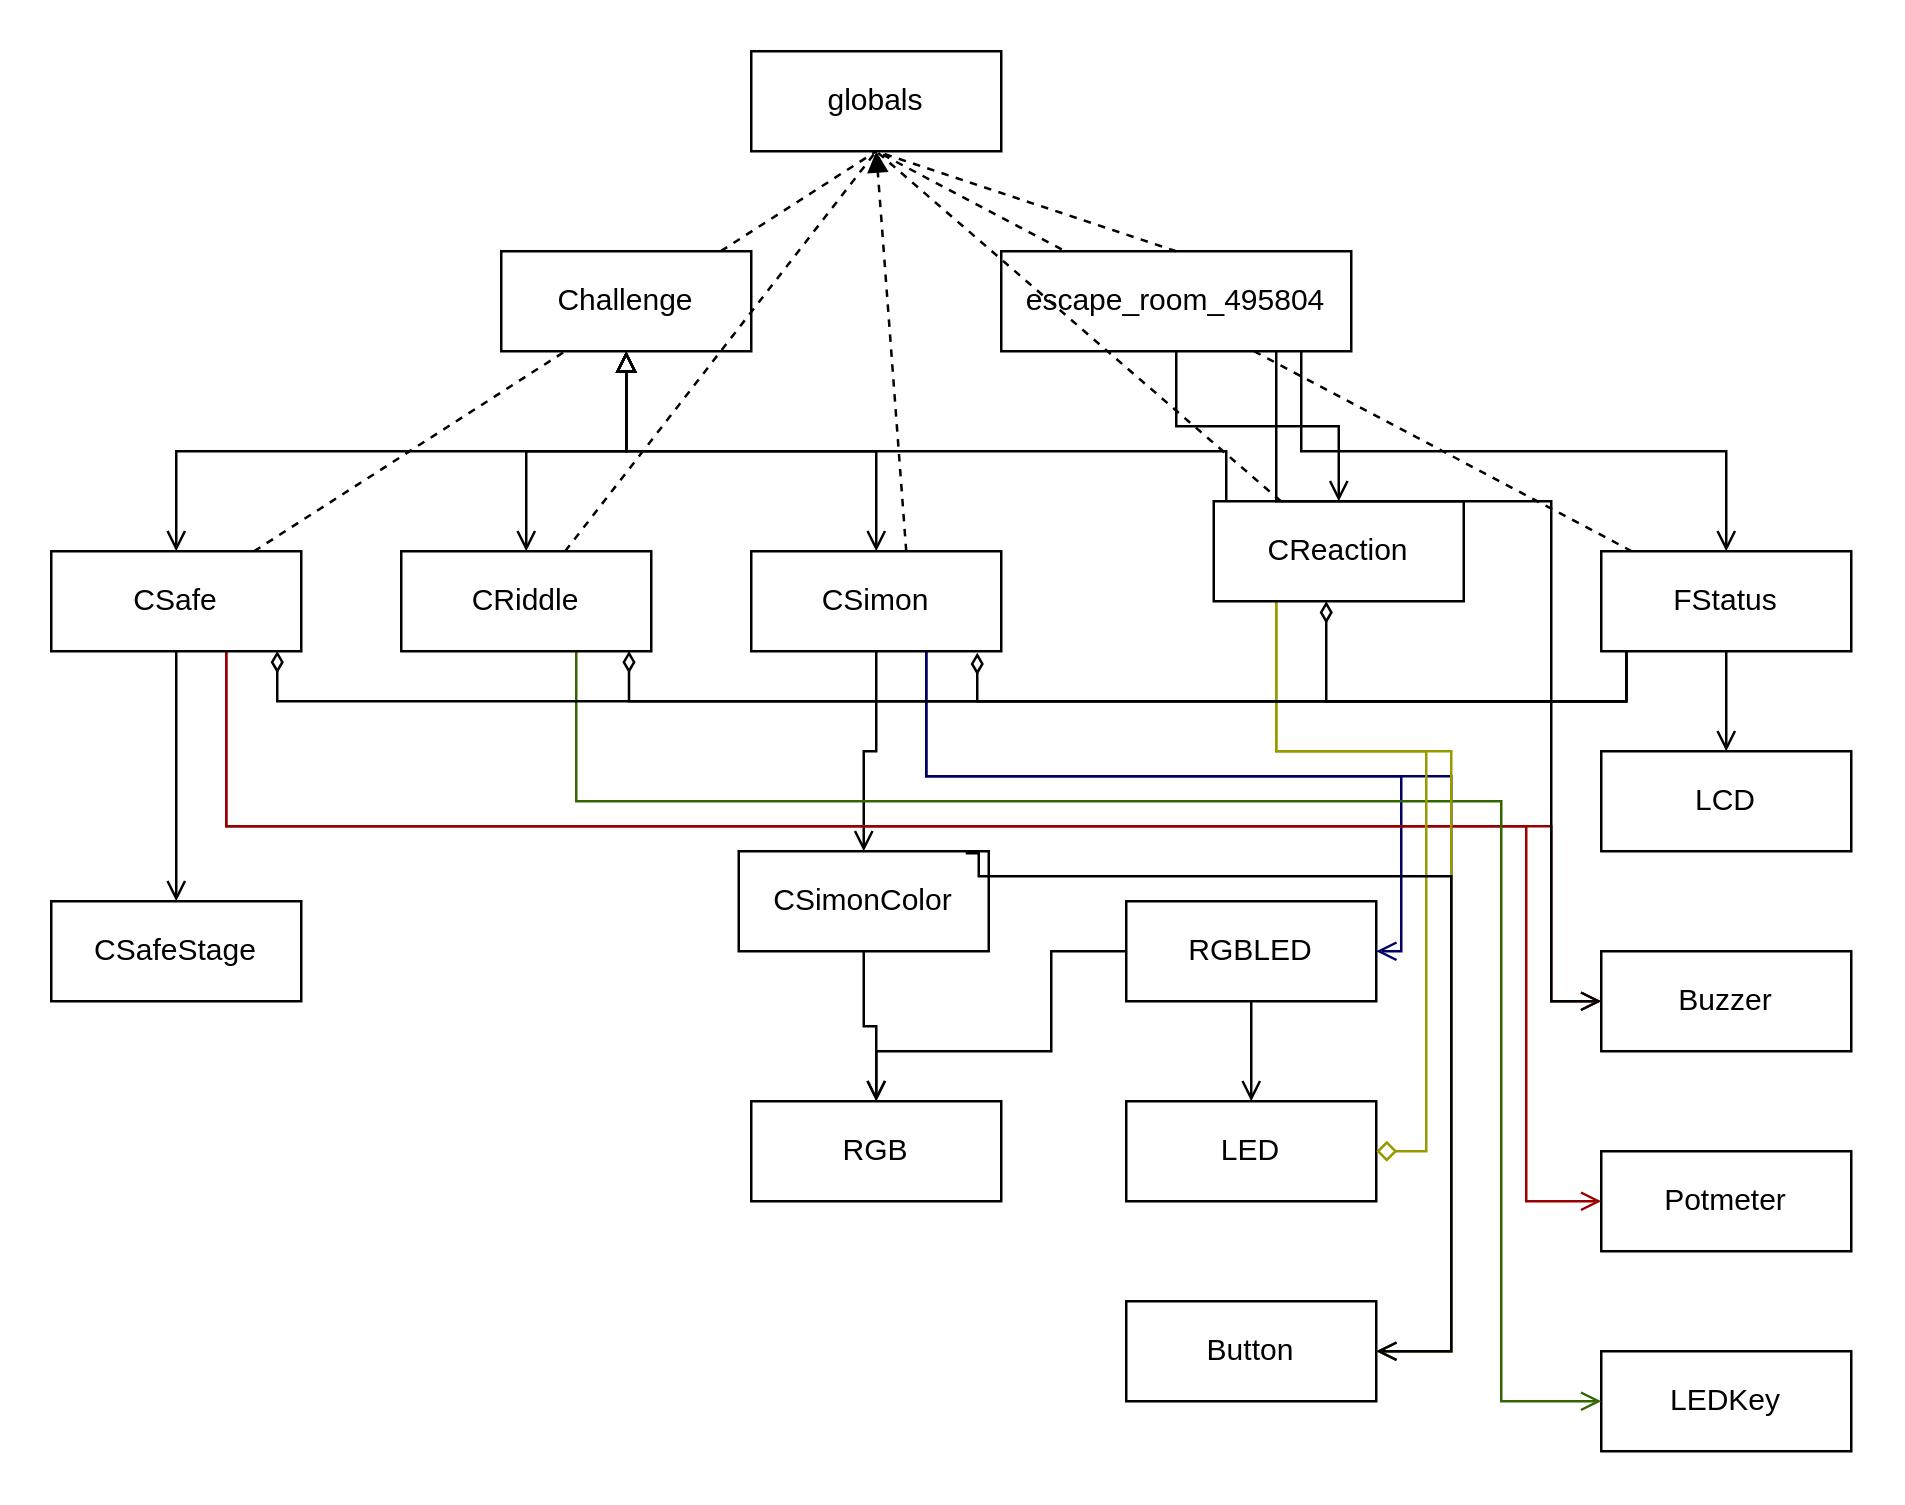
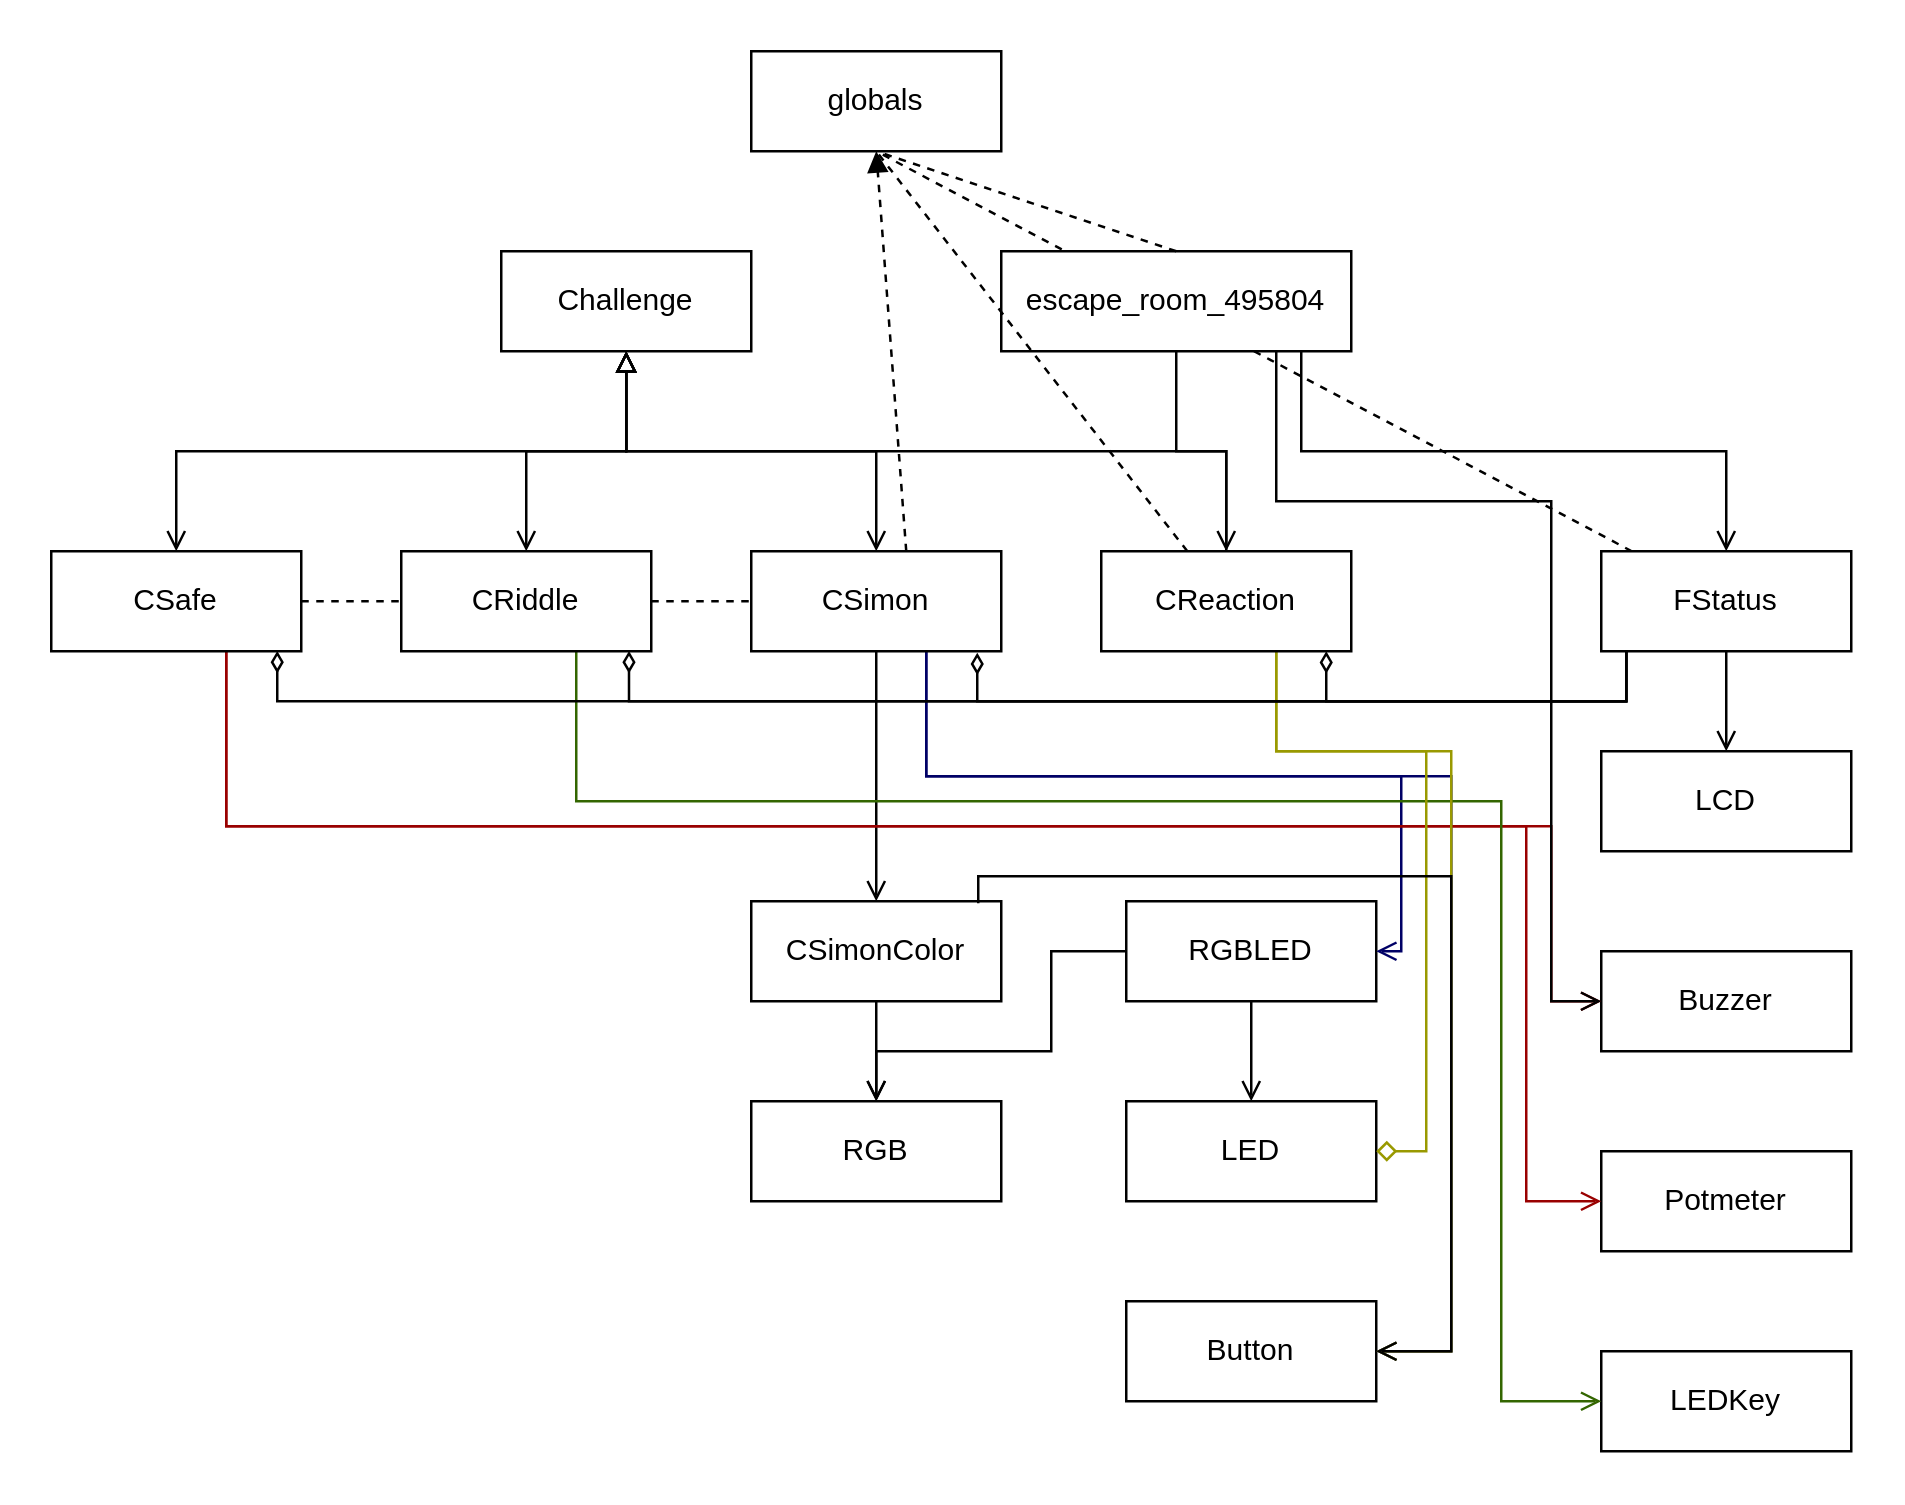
edge "globals" -- "CRiddle": now "CSimon" -- "CRiddle"
edge "globals" -- "CSafe": now "CRiddle" -- "CSafe"
node "CReaction": moved (1339, 551) -> (1226, 601)
edge "CSafe" -> "CSafeStage": removed
node "CSimonColor": moved (864, 901) -> (876, 951)
node "CSafeStage": removed
